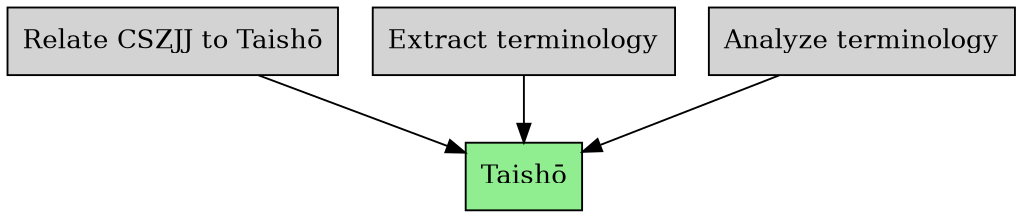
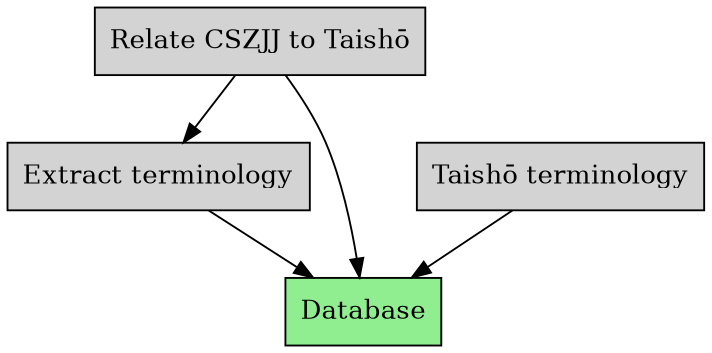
node "Analyze terminology": label "Analyze terminology" -> "Taishō terminology"
edge "Relate CSZJJ to Taishō" -> "Extract terminology": added
node "Taishō": label "Taishō" -> "Database"
